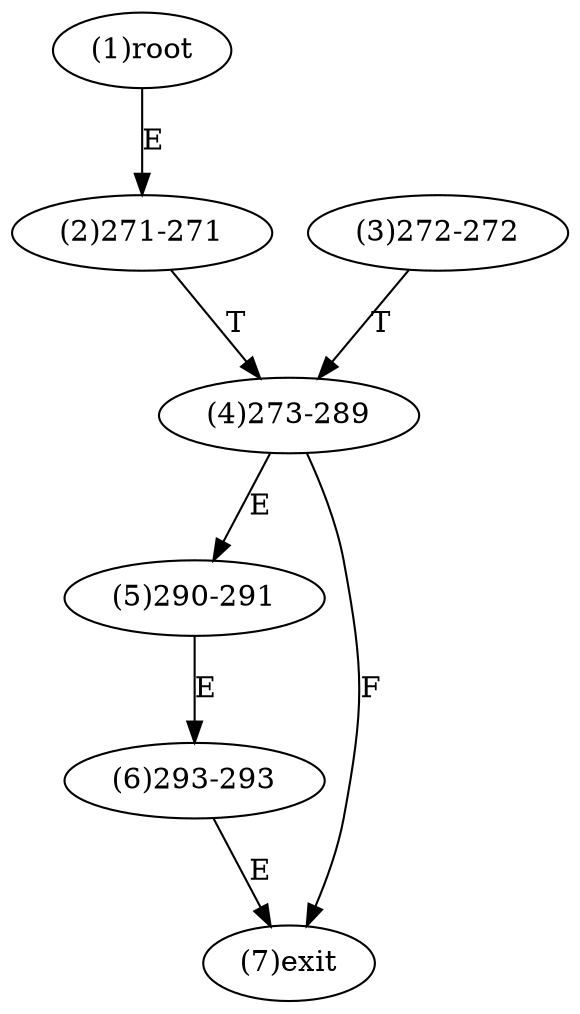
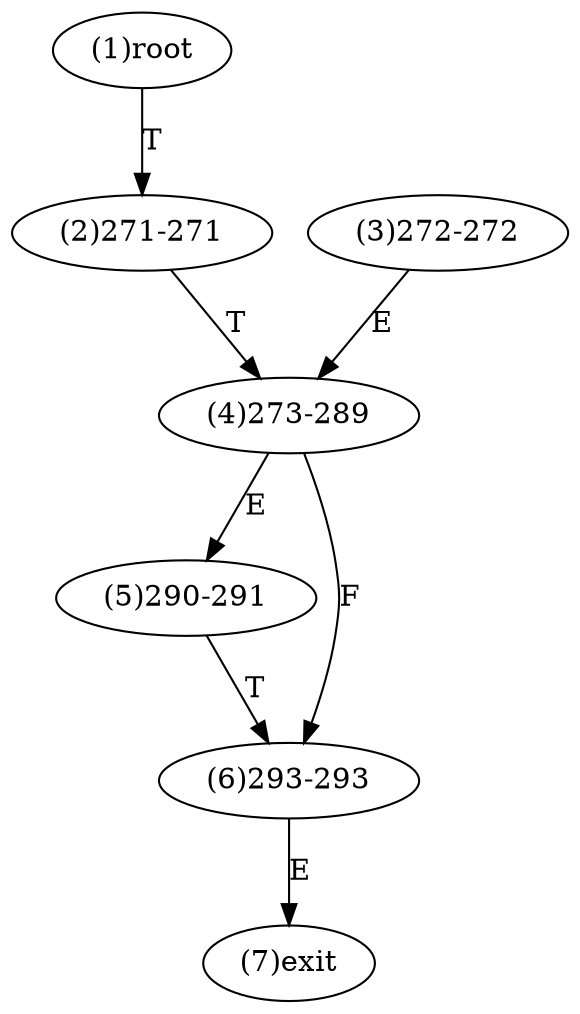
edge "(1)root" -> "(2)271-271": label "E" -> "T"
edge "(3)272-272" -> "(4)273-289": label "T" -> "E"
edge "(4)273-289" -> "(7)exit": now "(4)273-289" -> "(6)293-293"
edge "(5)290-291" -> "(6)293-293": label "E" -> "T"
